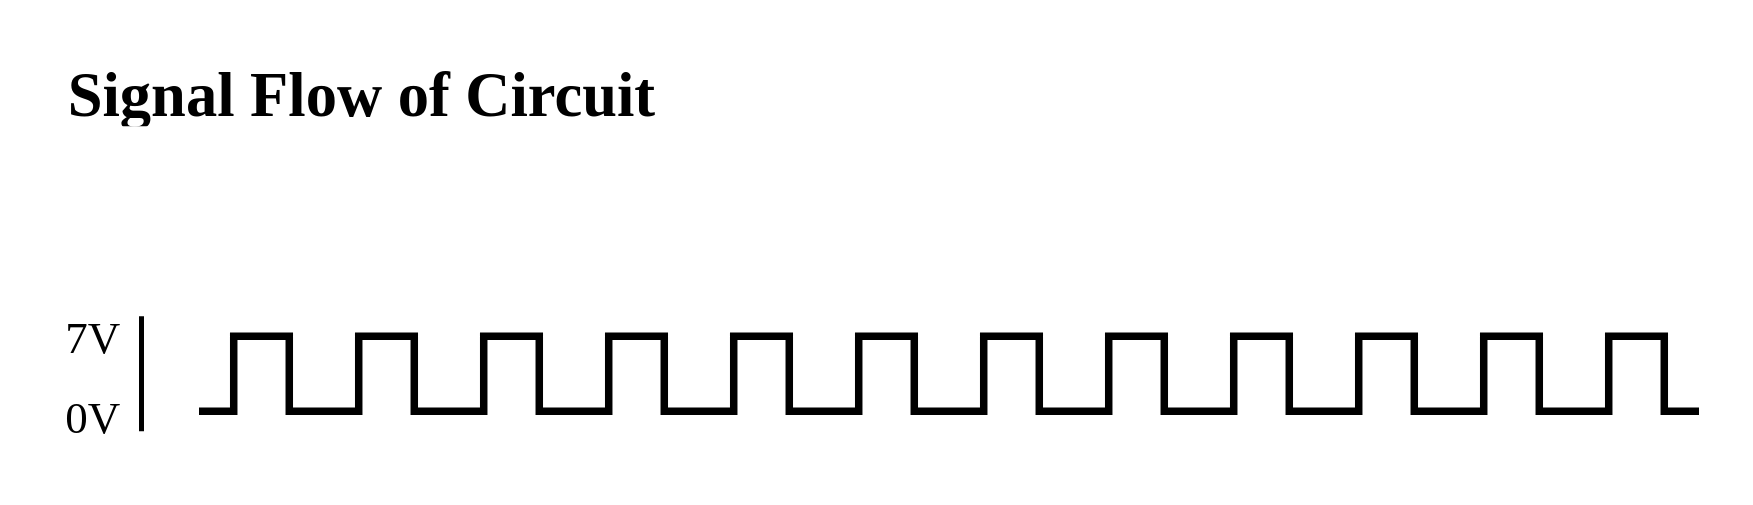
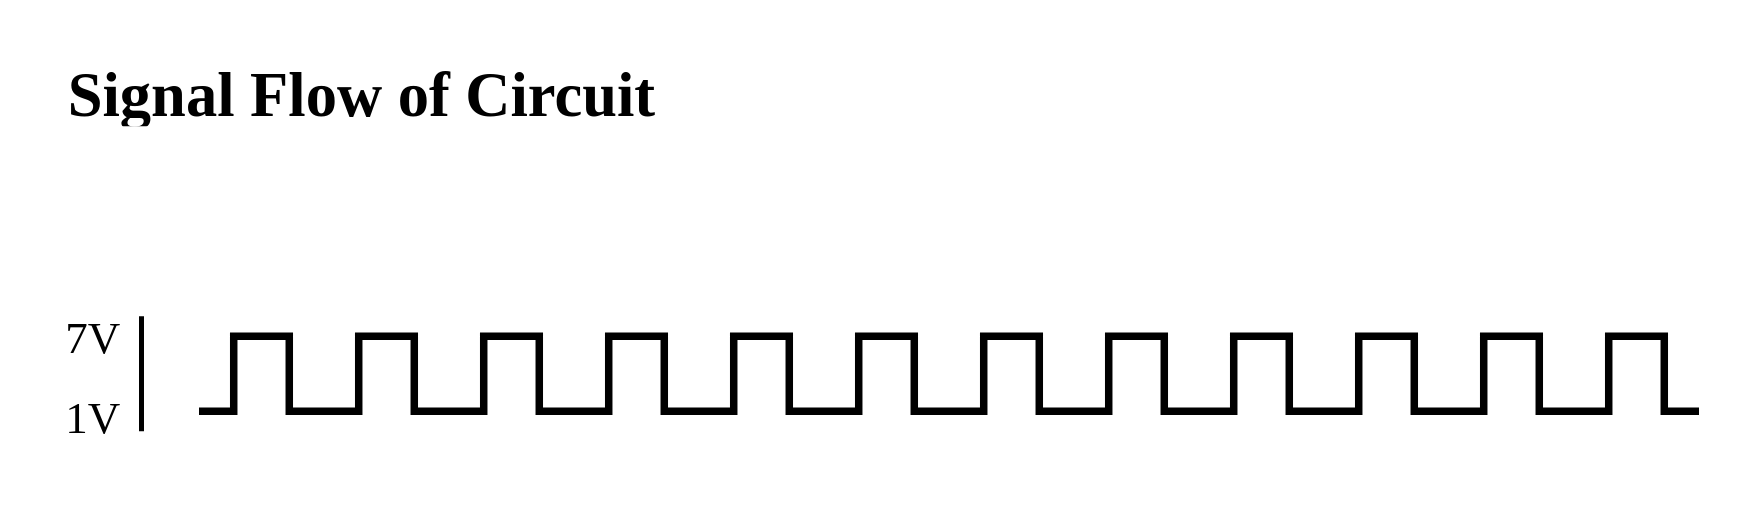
node "0V": label "0V" -> "1V"
